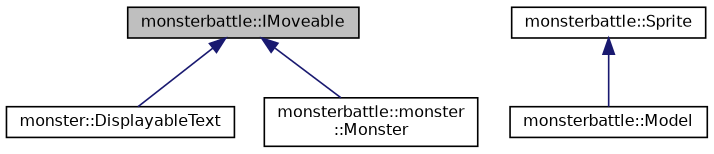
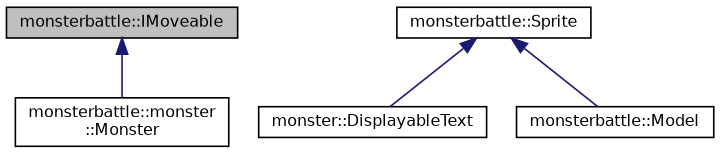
edge "monster::DisplayableText" -> "monsterbattle::IMoveable": now "monster::DisplayableText" -> "monsterbattle::Sprite"
